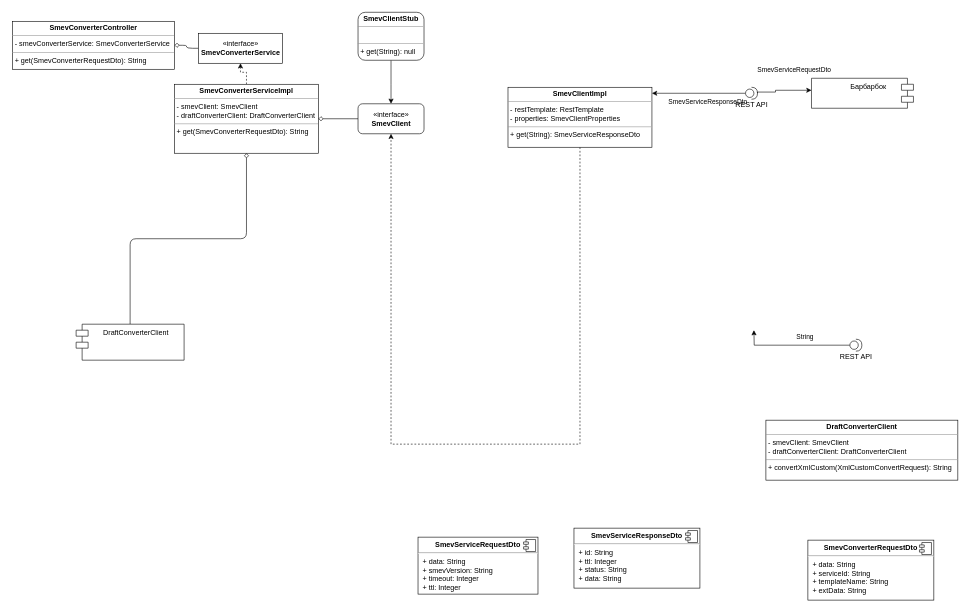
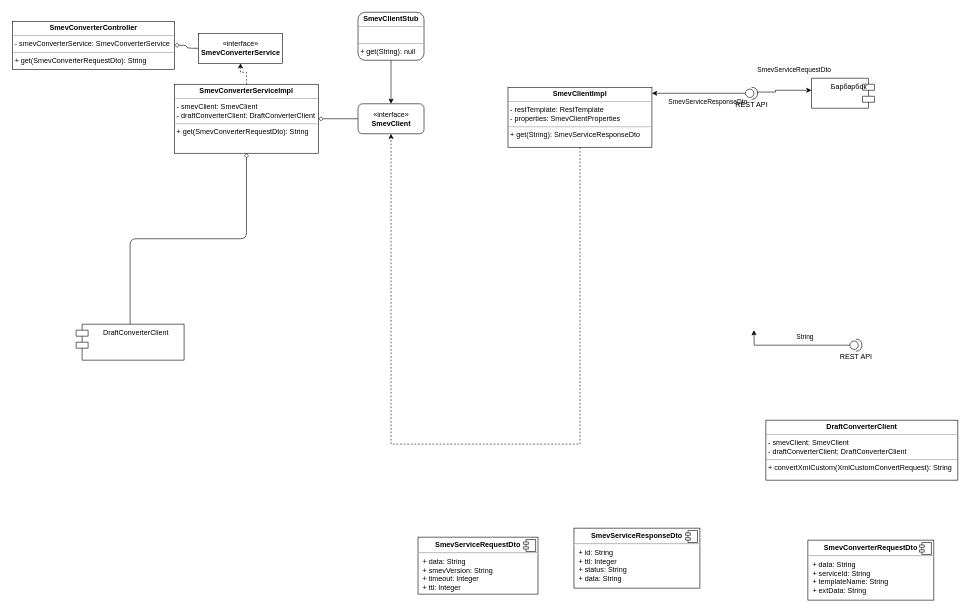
node "Барбарбок": size 102x30 -> 63x30
